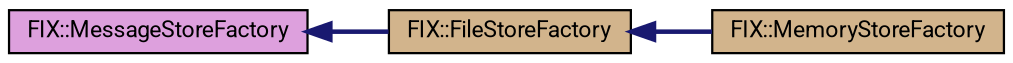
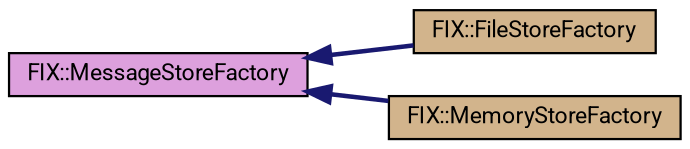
edge "FIX::MemoryStoreFactory" -> "FIX::FileStoreFactory": now "FIX::MemoryStoreFactory" -> "FIX::MessageStoreFactory"
